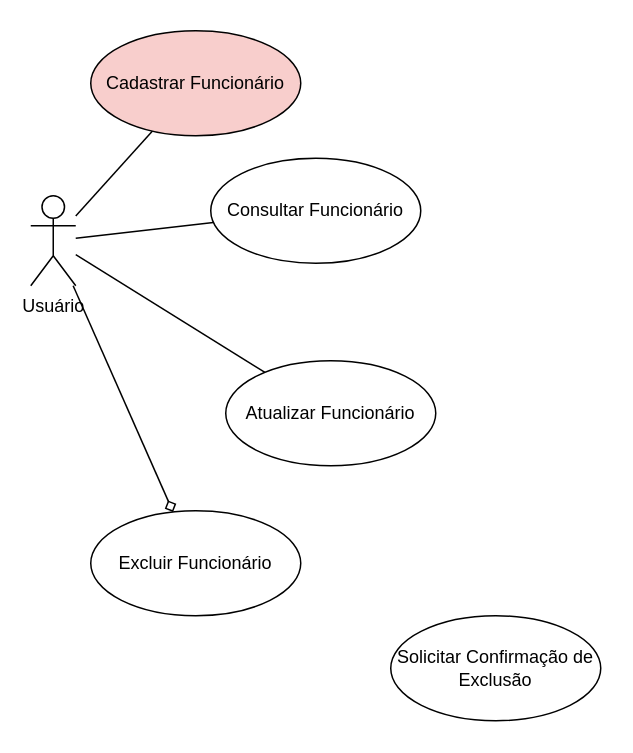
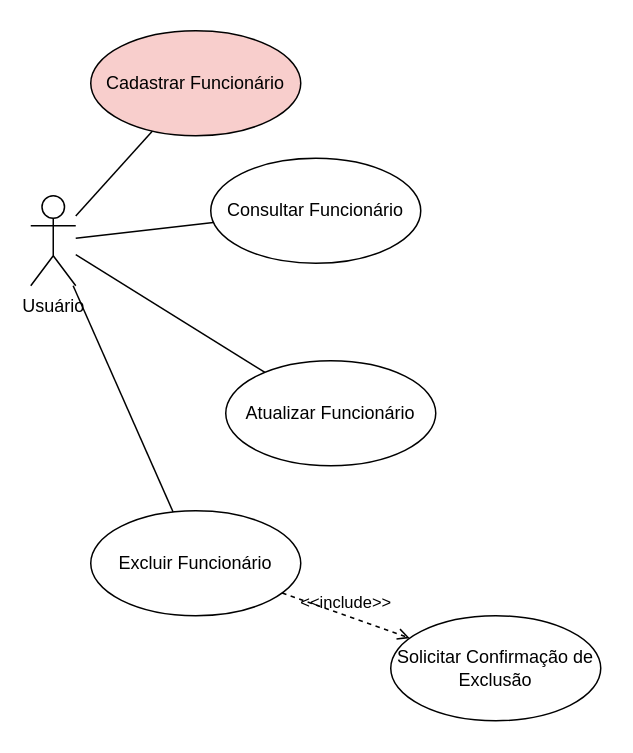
edge "Usuário" -> "Excluir Funcionário": arrowhead diamond -> none
edge "Excluir Funcionário" -> "Solicitar Confirmação de Exclusão": added, label "<<include>>"
